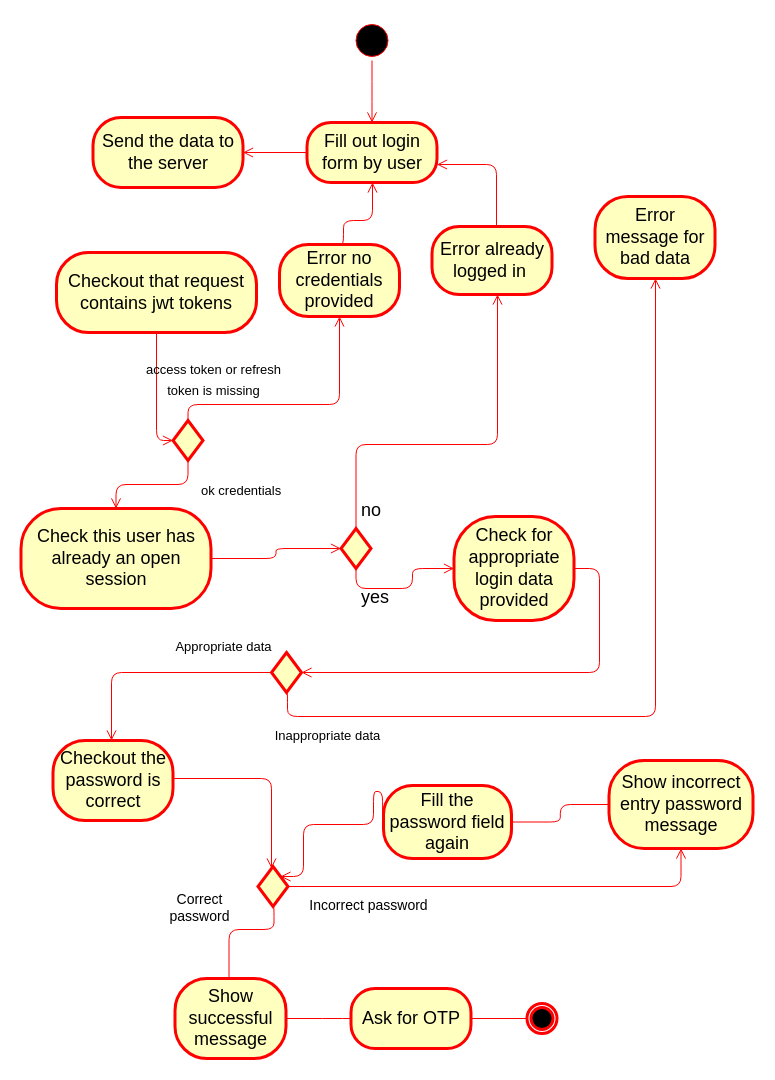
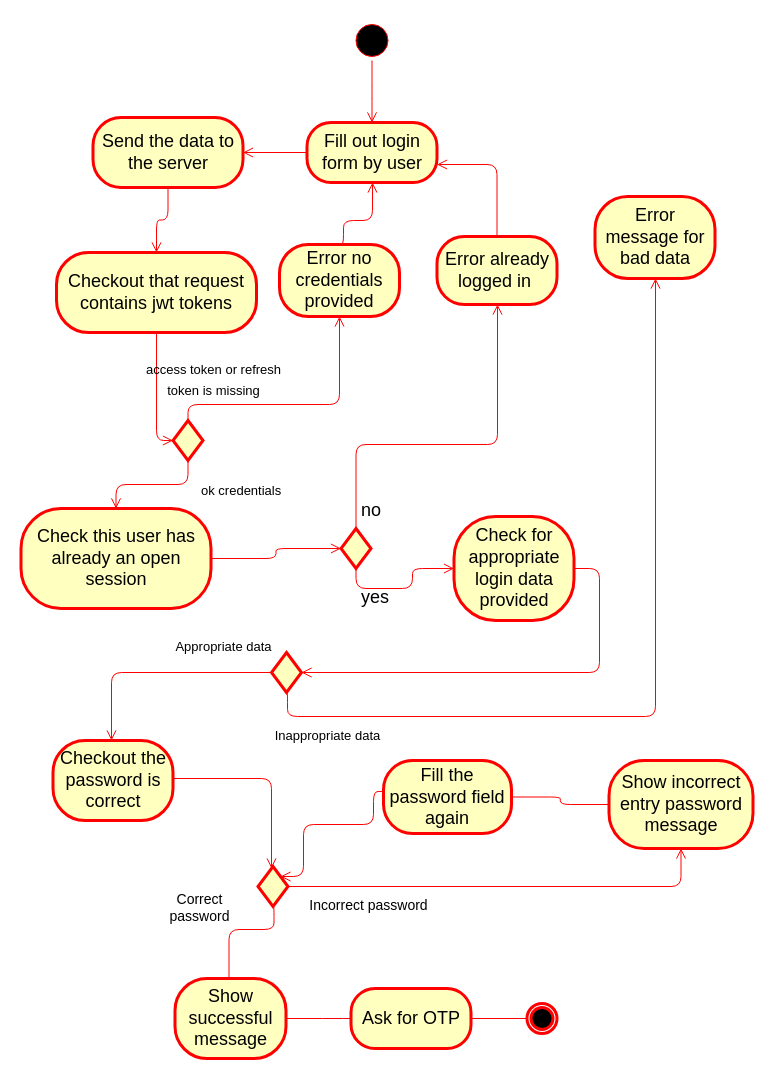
edge "Send the data to the server" -> "Checkout that request contains jwt tokens": added
node "Error already logged in": moved (492, 261) -> (497, 271)
node "Fill the password field again": moved (448, 822) -> (448, 797)
